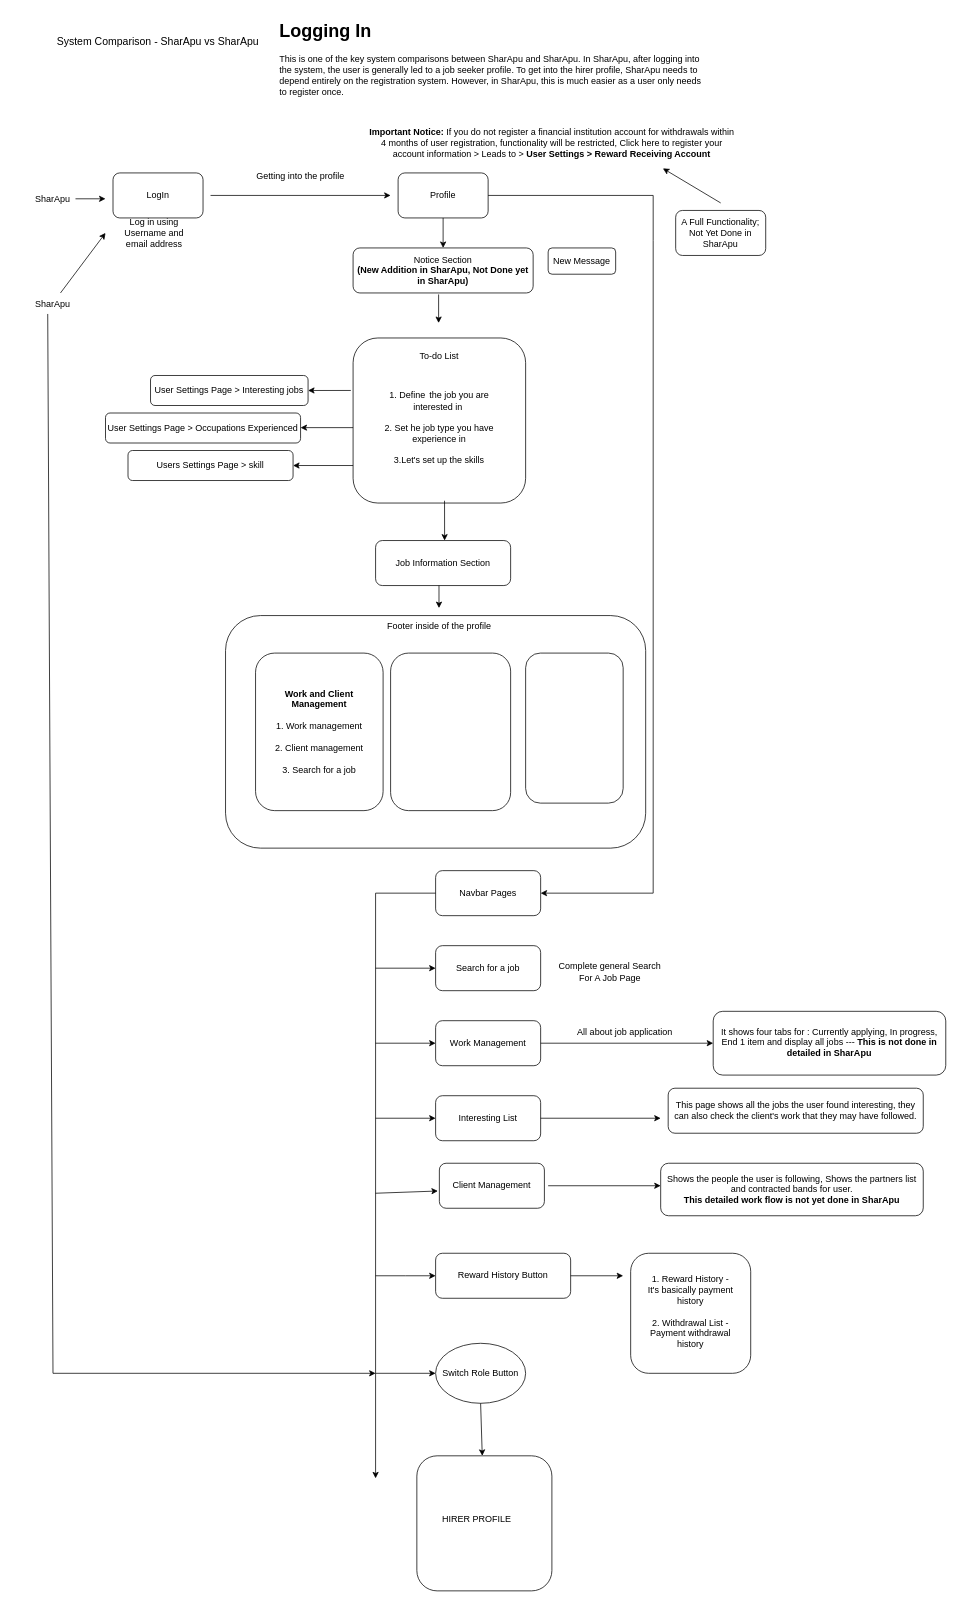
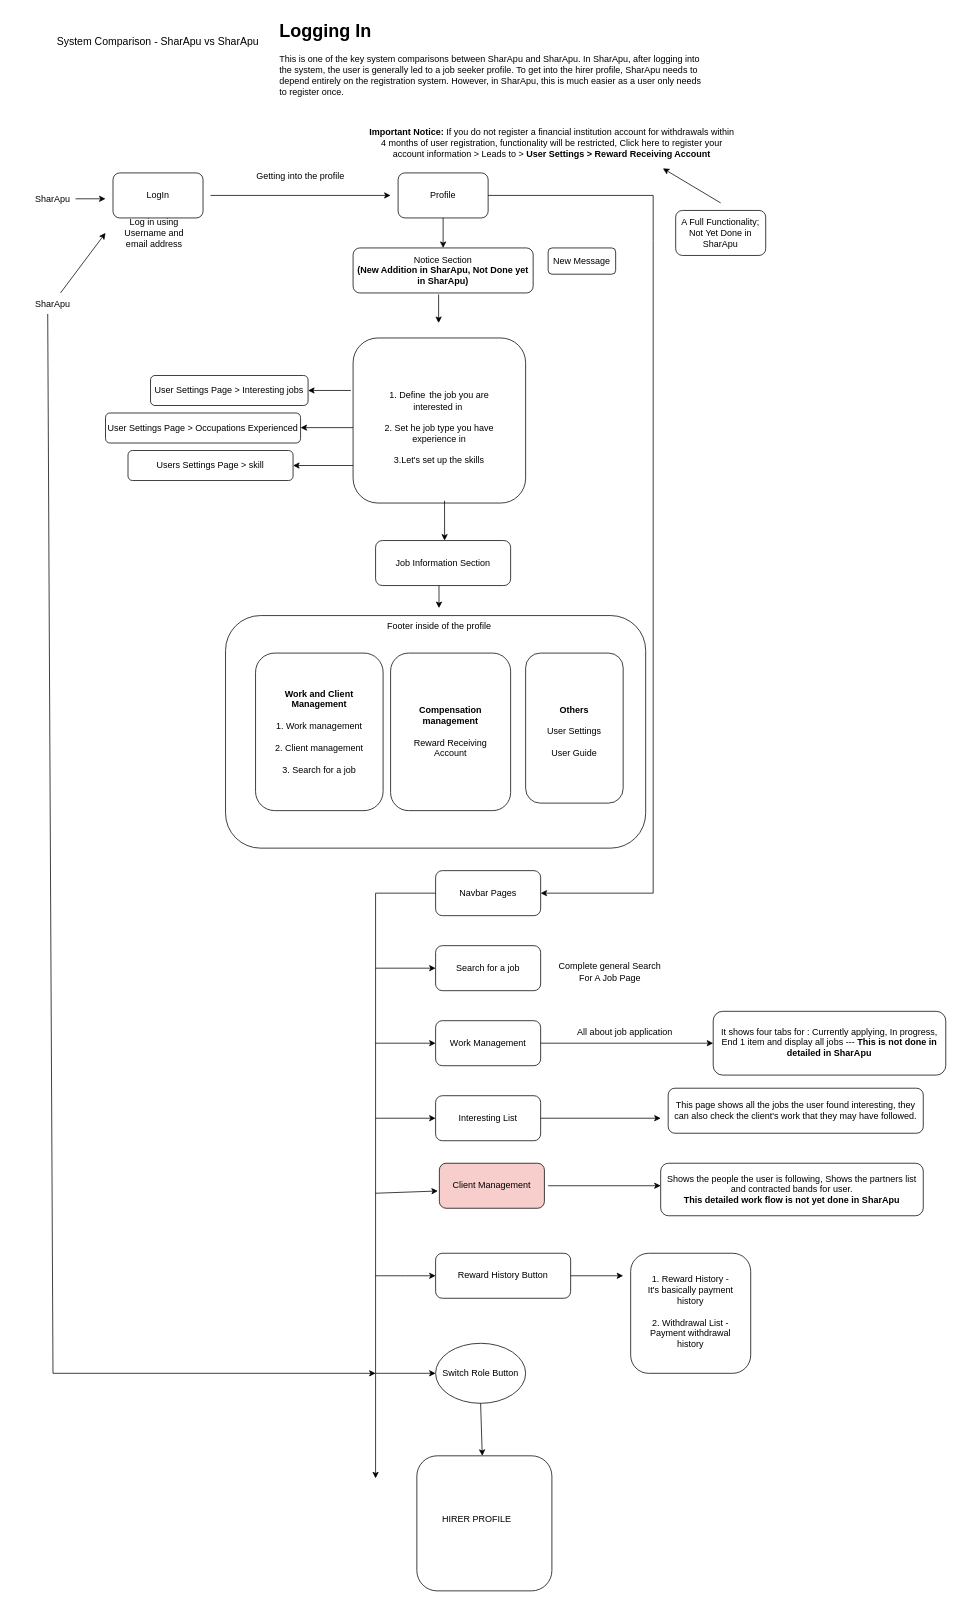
node "To-do List": removed
node "Compensation management Reward Receiving Account": added
node "Others User Settings User Guide": added
node "Client Management": fillcolor #ffffff -> #f8cecc
